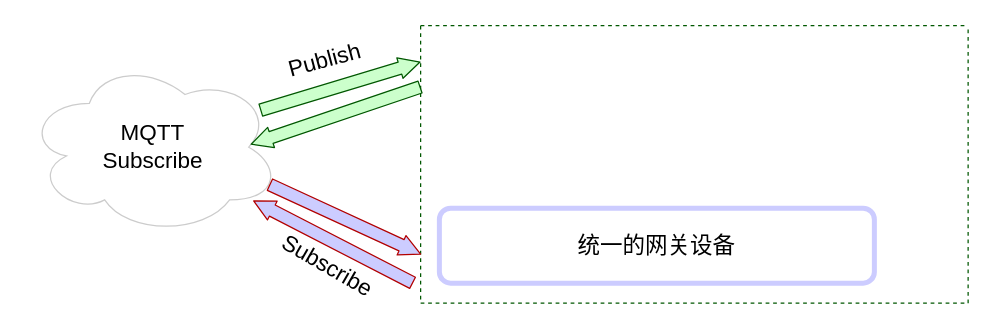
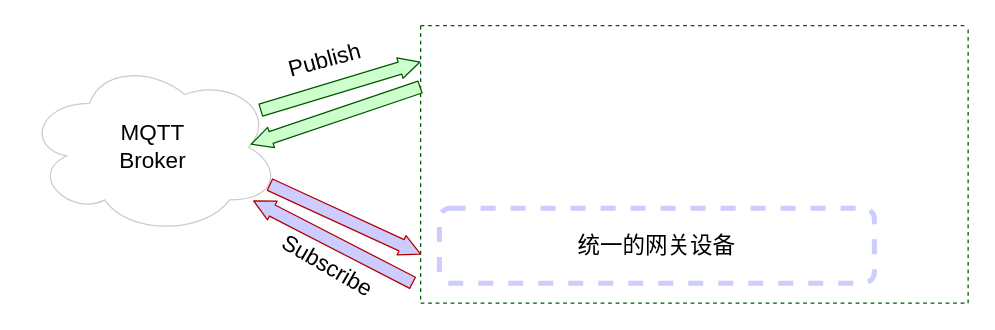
node "MQTT Subscribe": label "MQTT Subscribe" -> "MQTT Broker"
node "统一的网关设备": style solid -> dashed
